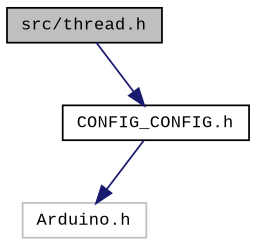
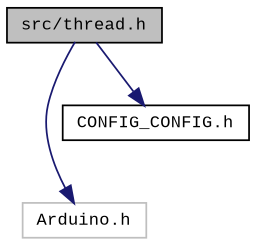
edge "CONFIG_CONFIG.h" -> "Arduino.h": now "src/thread.h" -> "Arduino.h"
